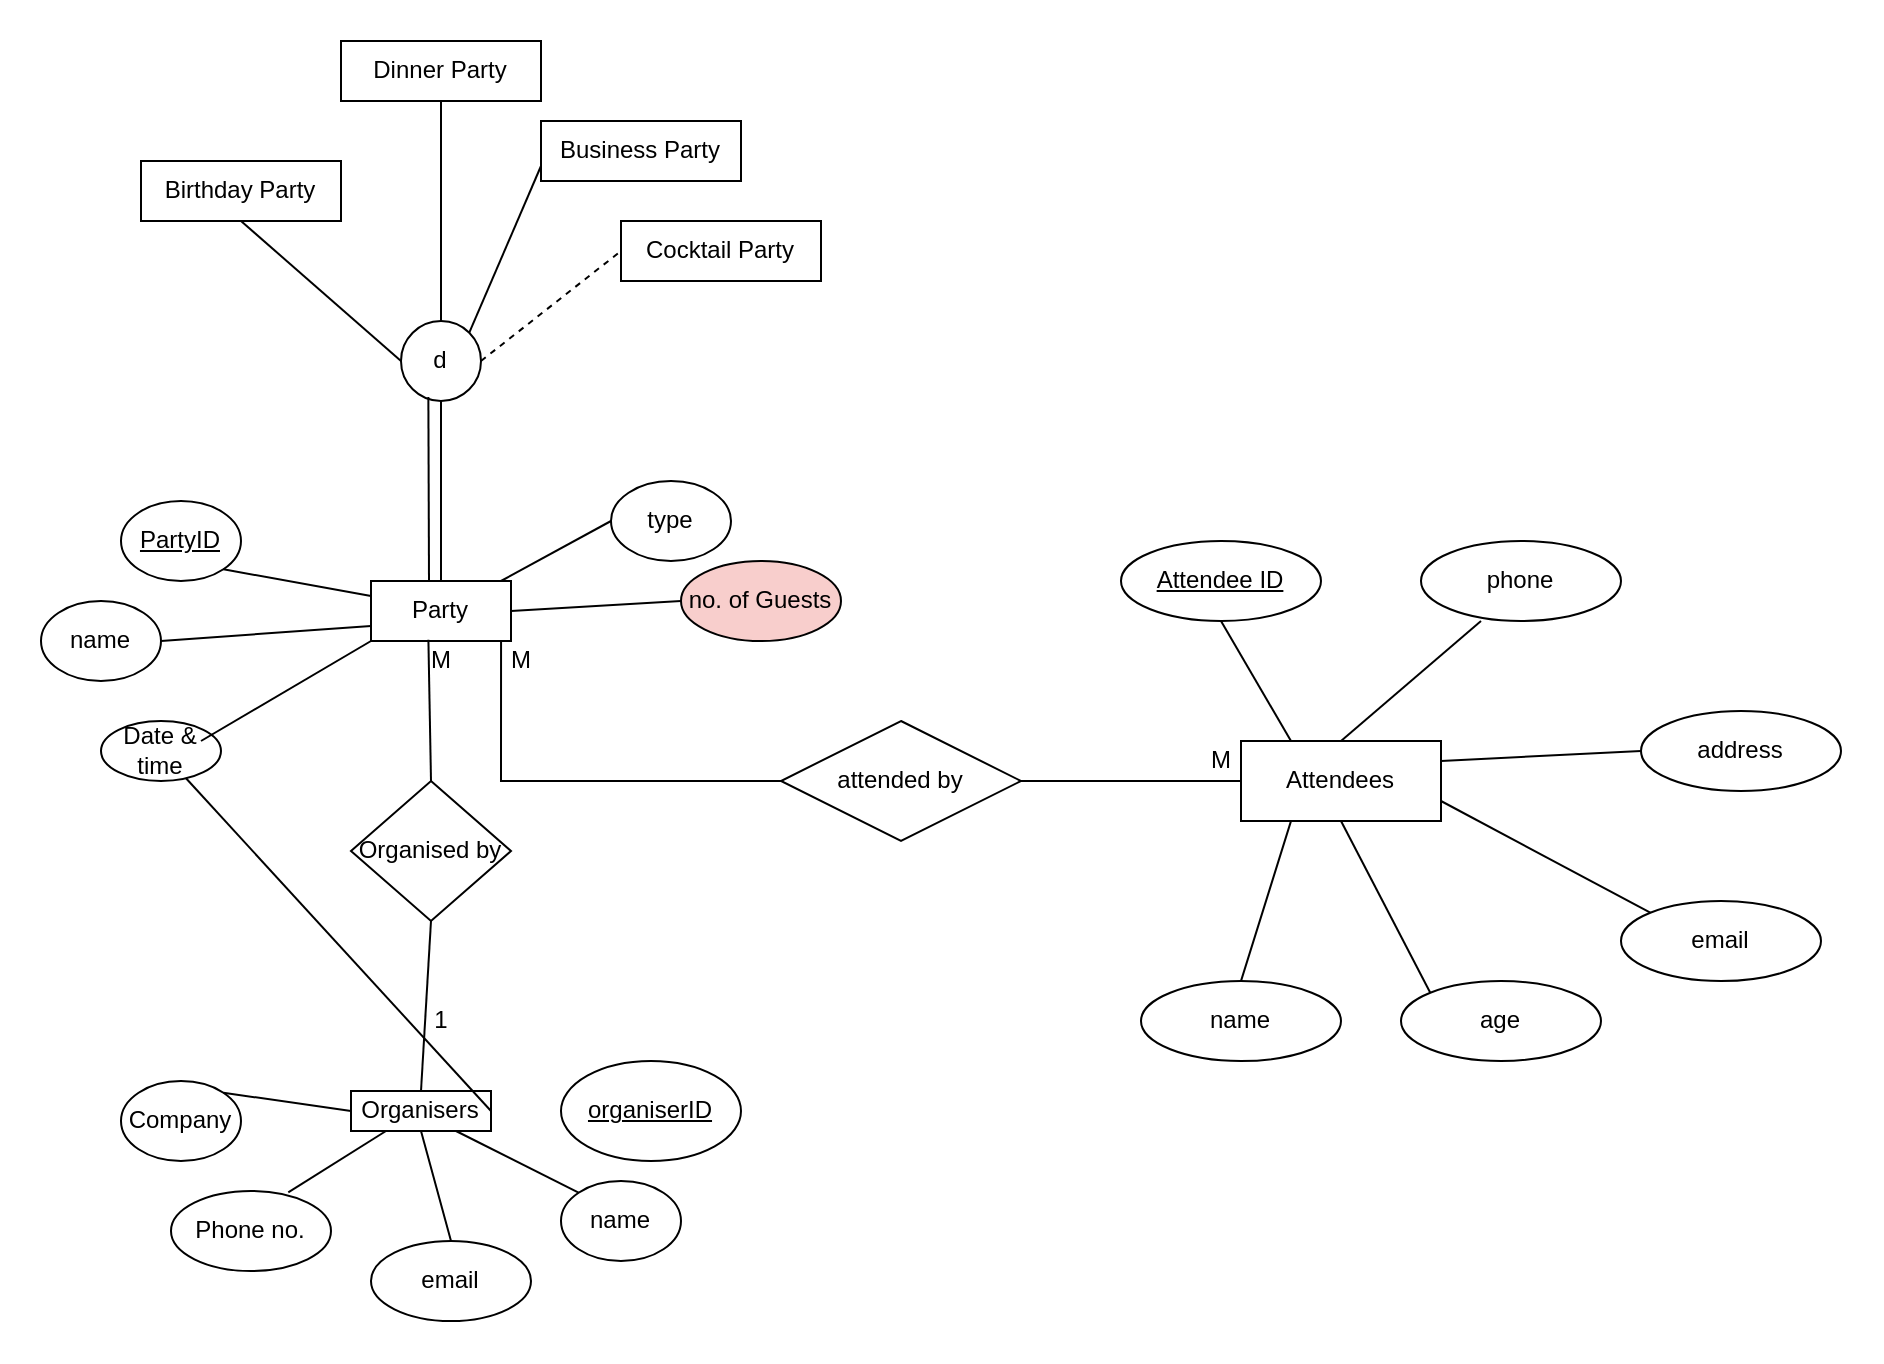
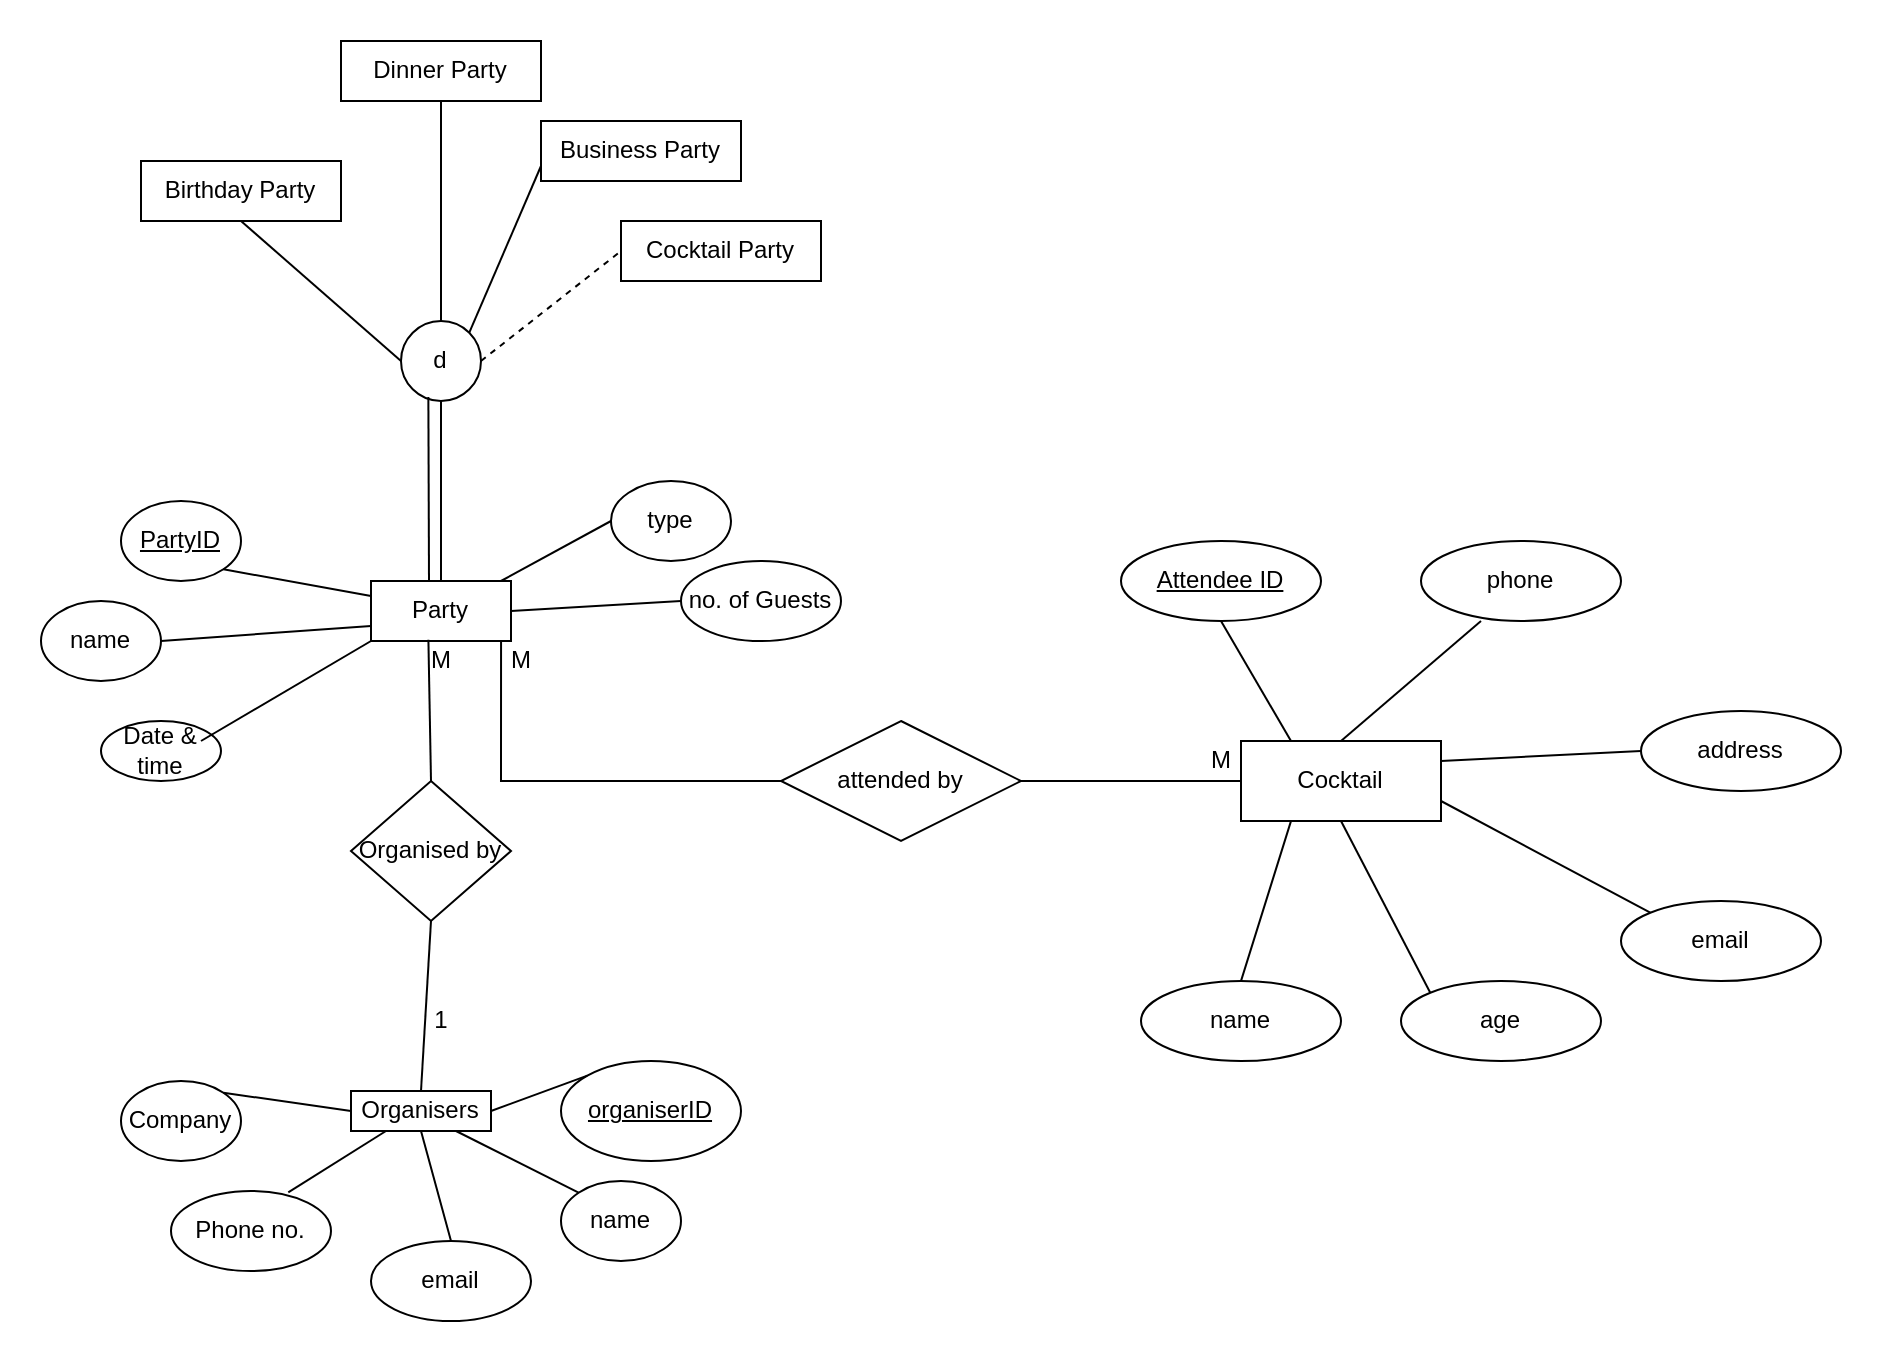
node "no. of Guests": fillcolor #f8cecc -> #ffffff
node "Attendees": label "Attendees" -> "Cocktail"
edge "Date & time" -- "Organisers": now "organiserID" -- "Organisers"
